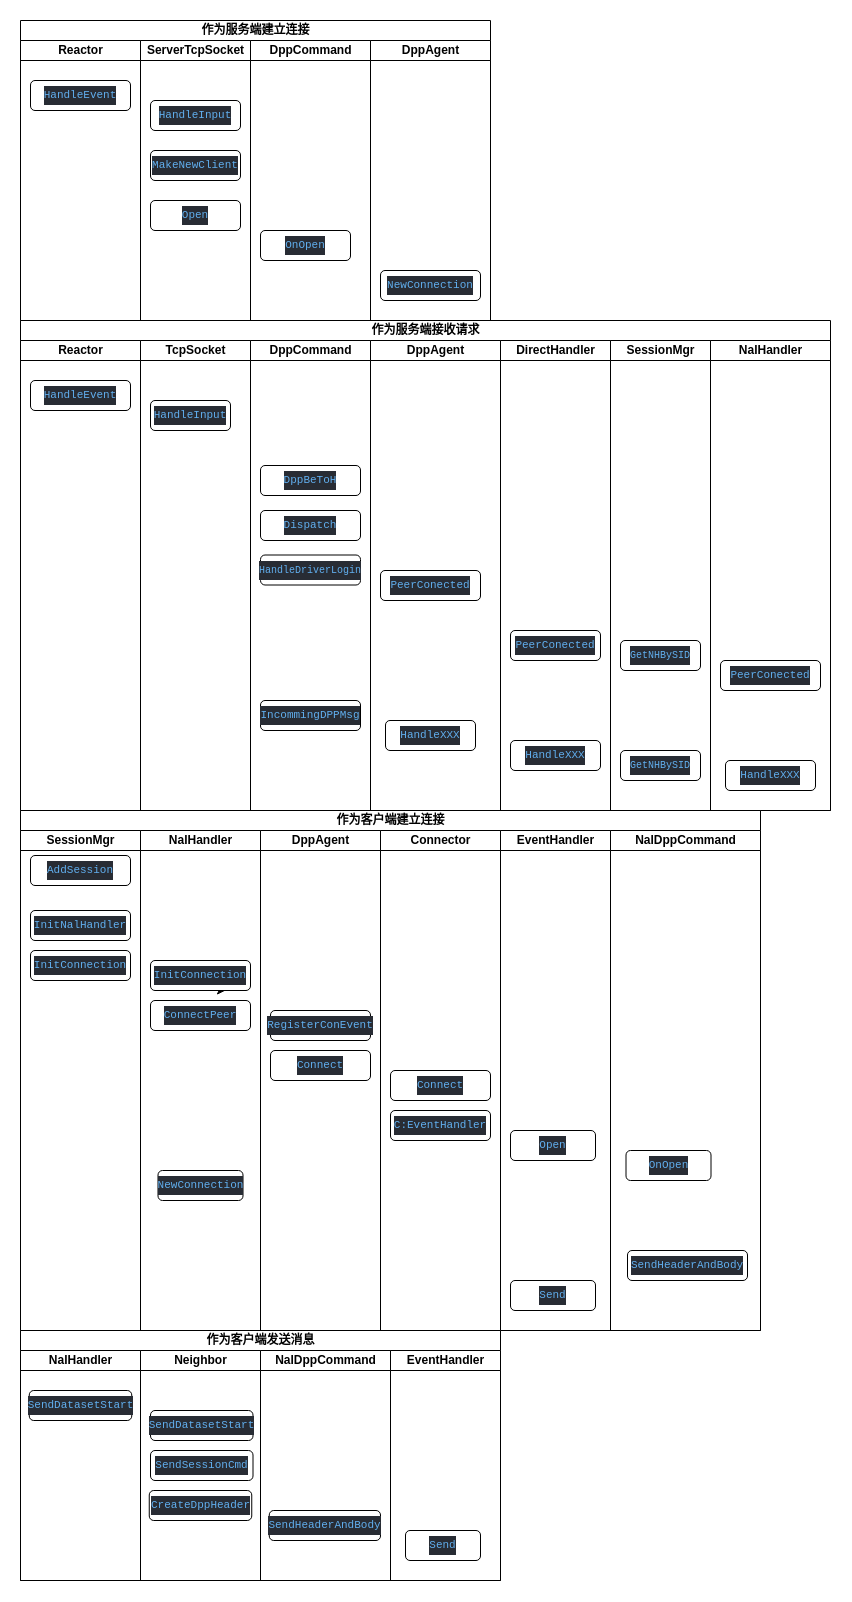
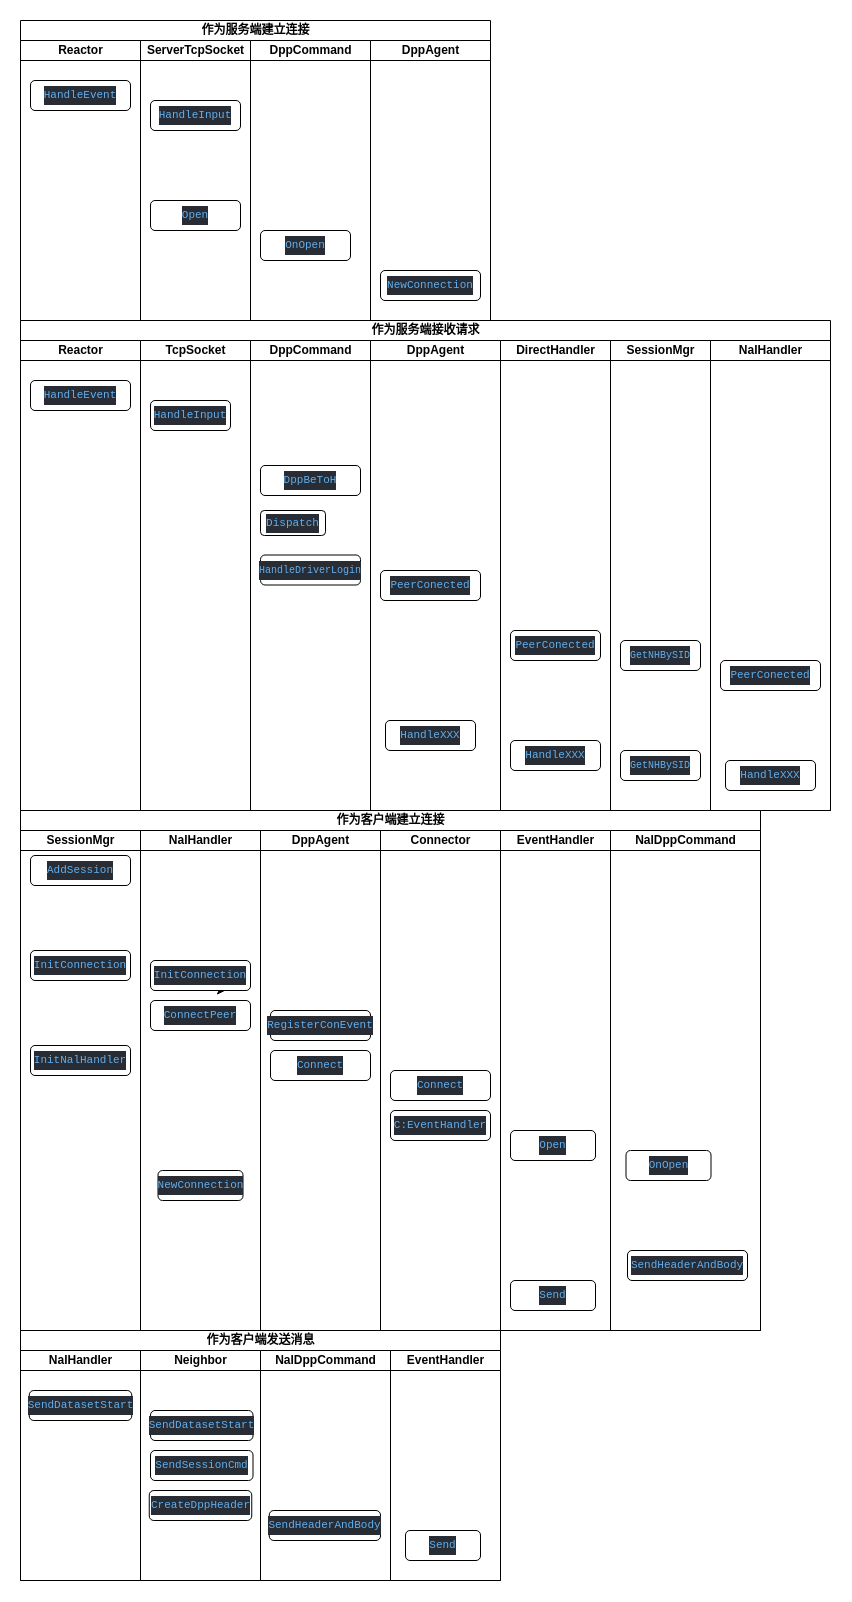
node "MakeNewClient": removed
node "Dispatch": size 100x30 -> 65x25
node "IncommingDPPMsg": removed
node "InitNalHandler": moved (81, 926) -> (81, 1061)
